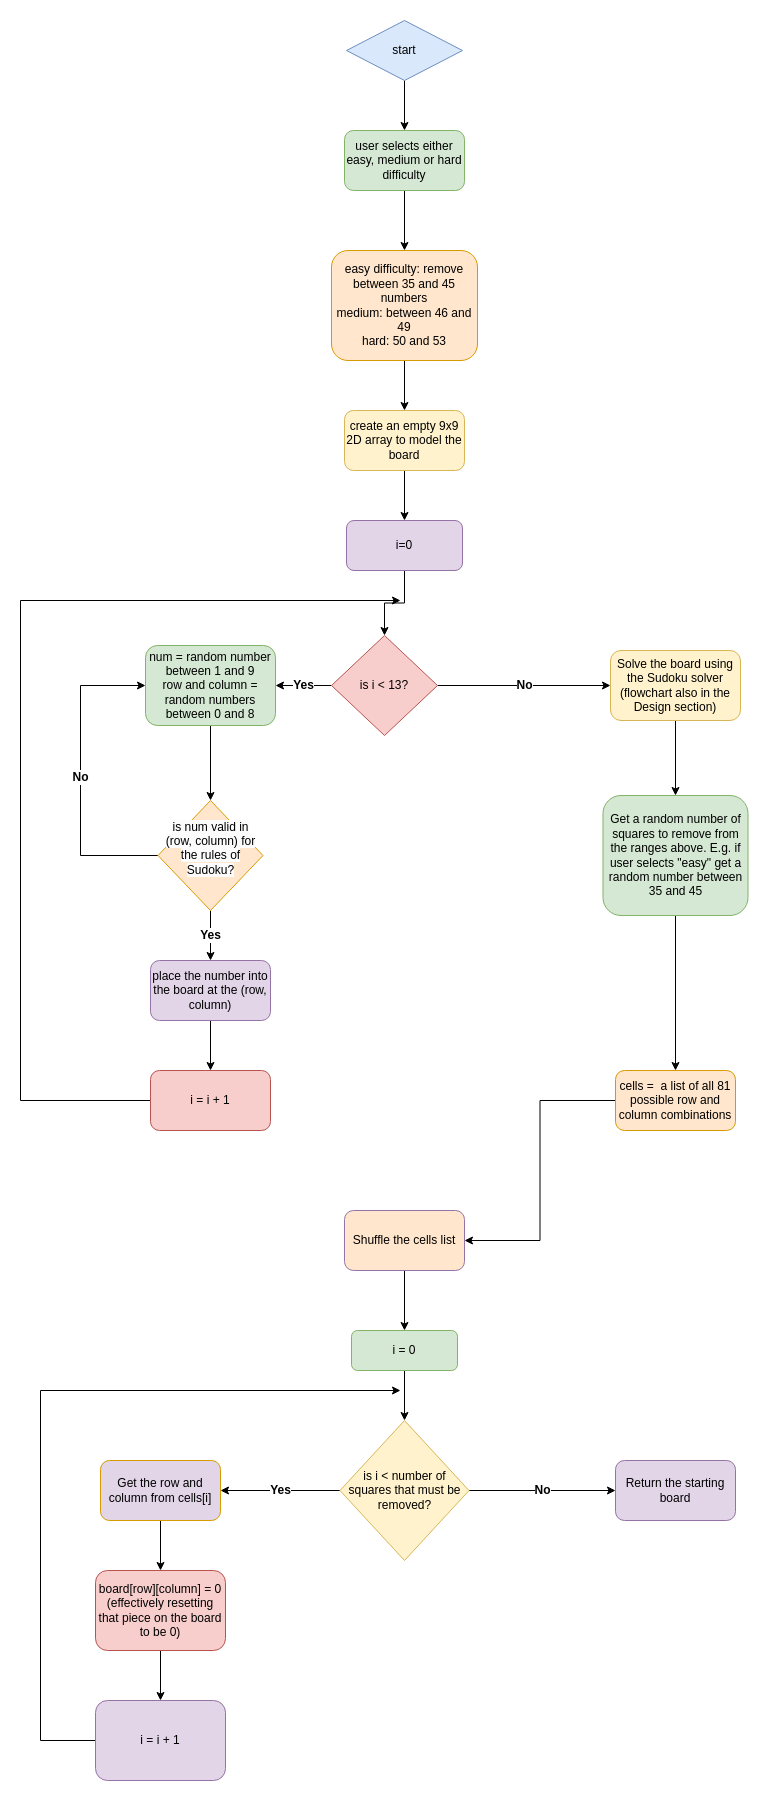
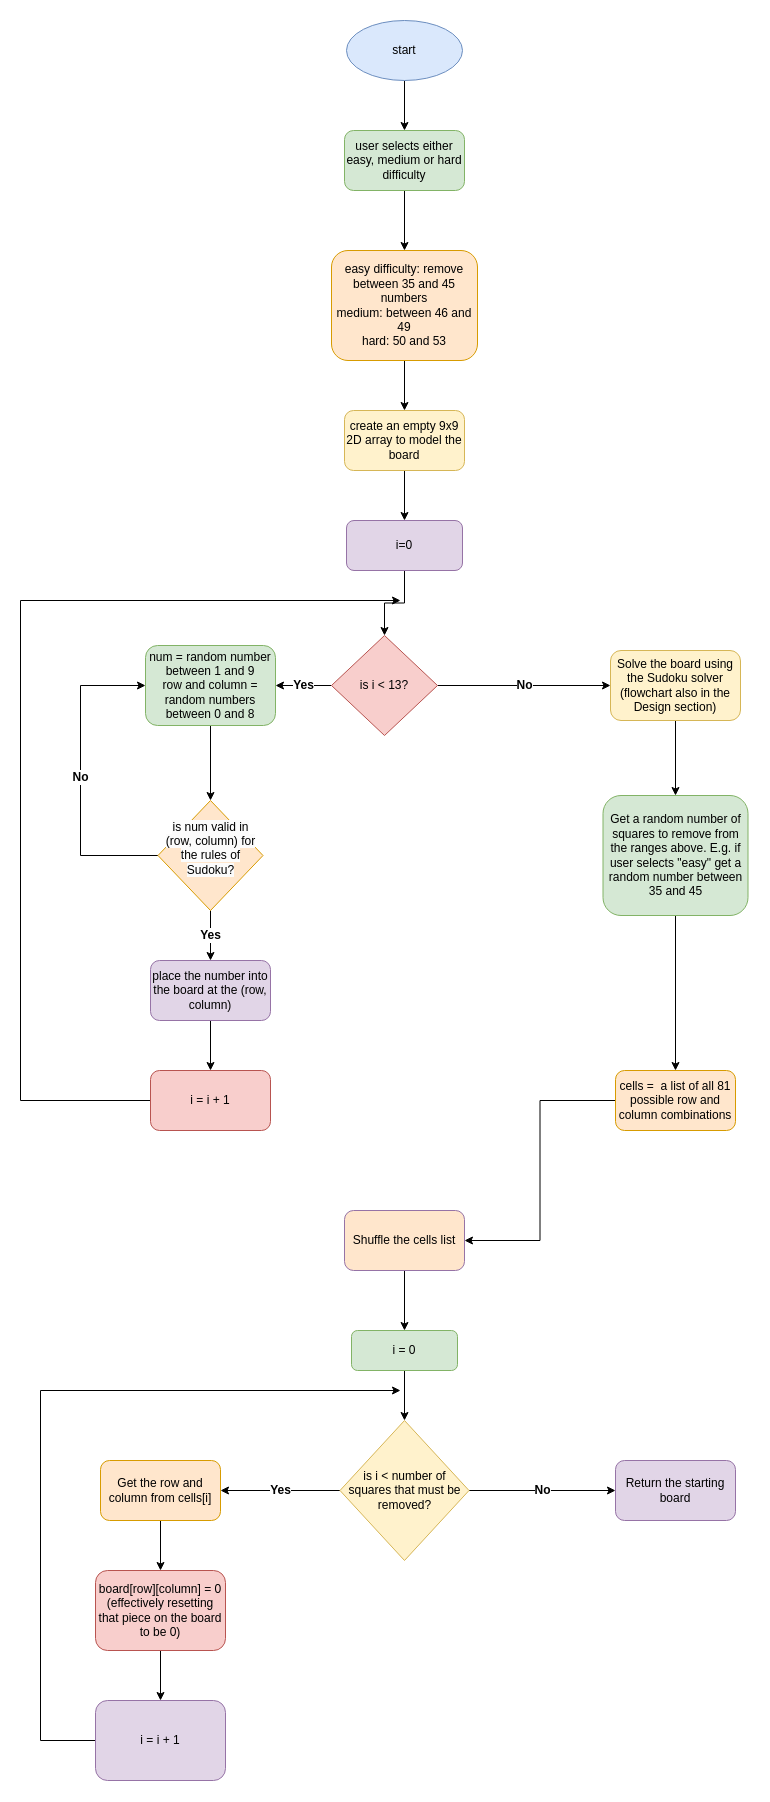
node "start": shape diamond -> ellipse
node "Get the row and column from cells[i]": fillcolor #e1d5e7 -> #ffe6cc
